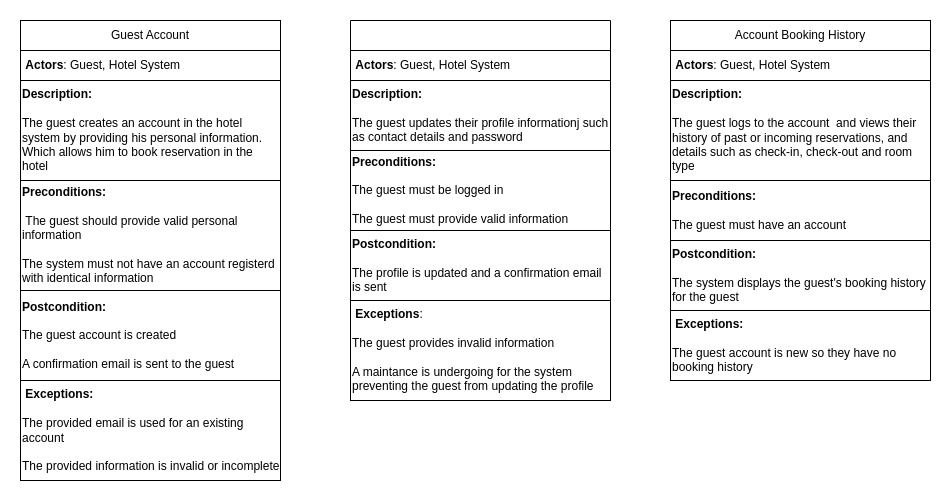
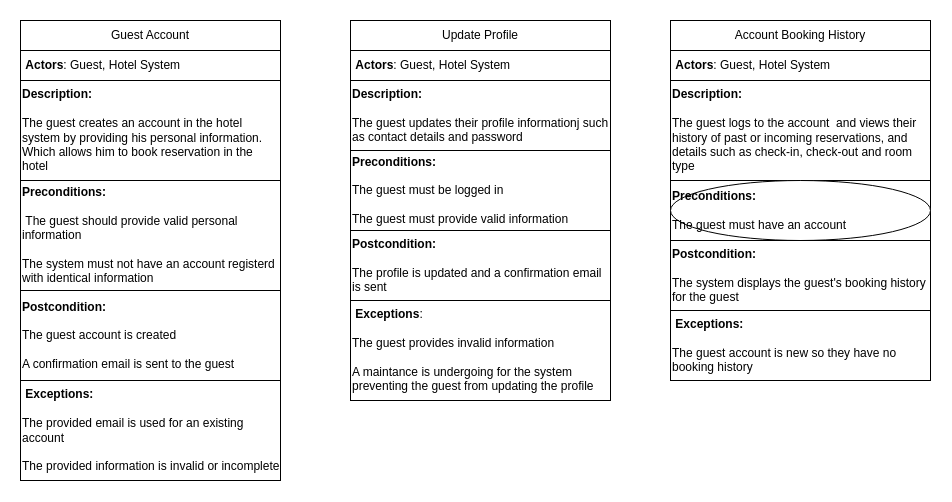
node "Update Profile": added
node "Preconditions: The guest must have an account": shape rectangle -> ellipse
